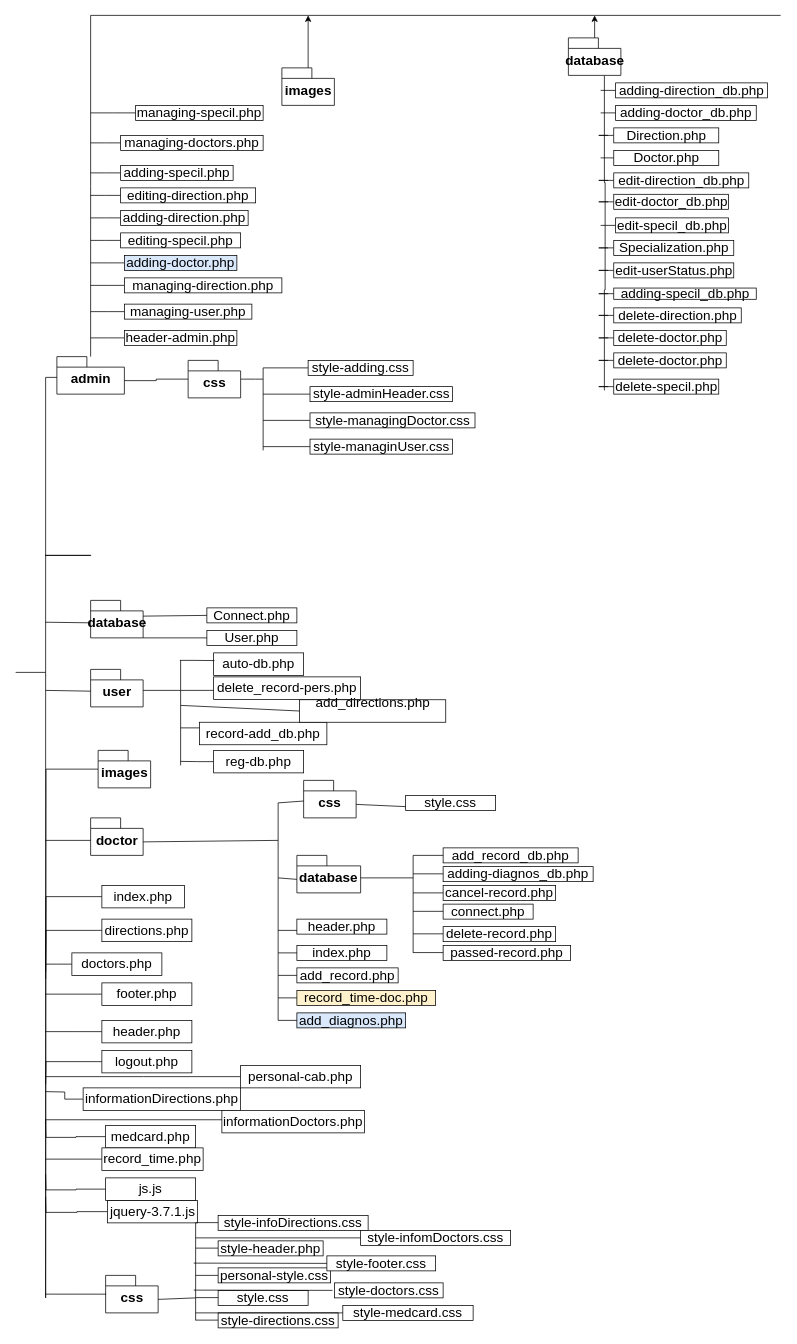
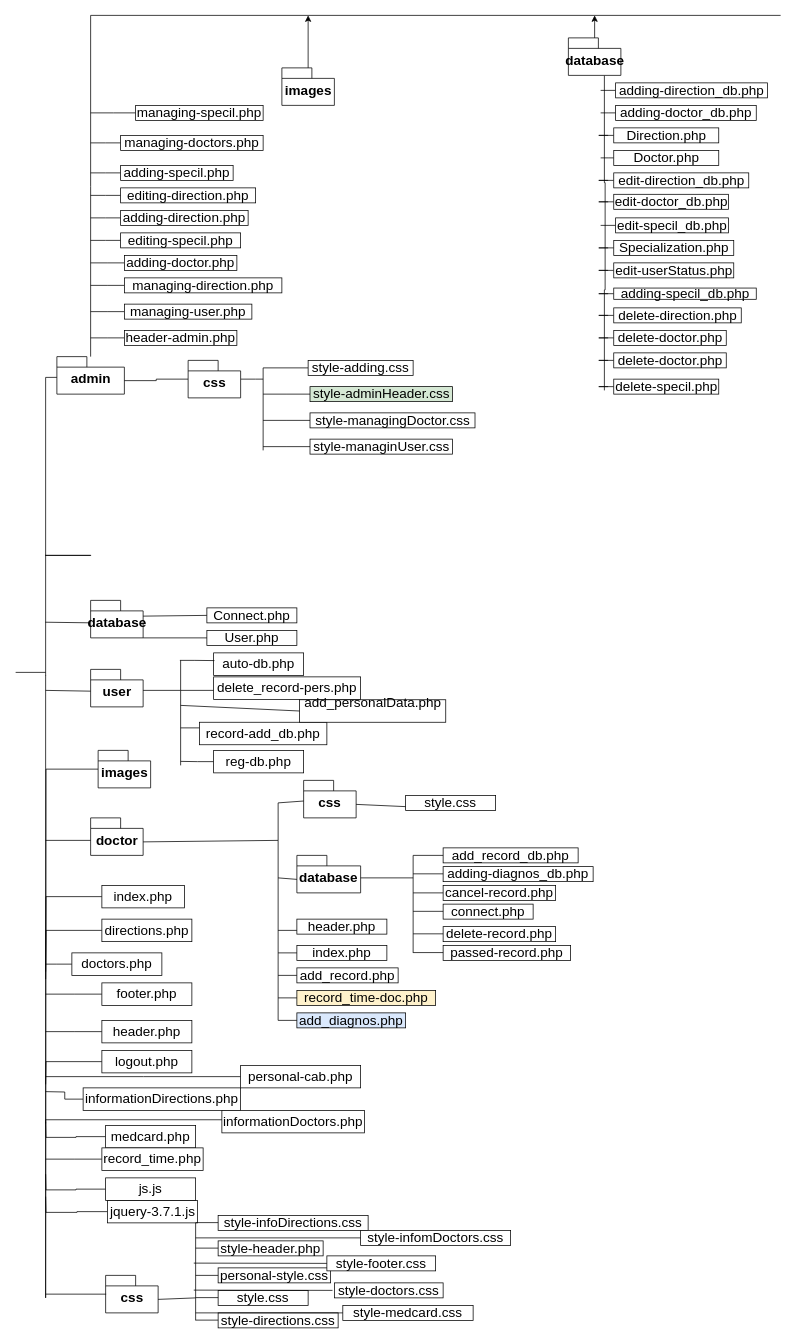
node "adding-doctor.php": fillcolor #dae8fc -> #ffffff
node "style-adminHeader.css": fillcolor #ffffff -> #d5e8d4
node "add_directions.php": label "add_directions.php" -> "add_personalData.php"
